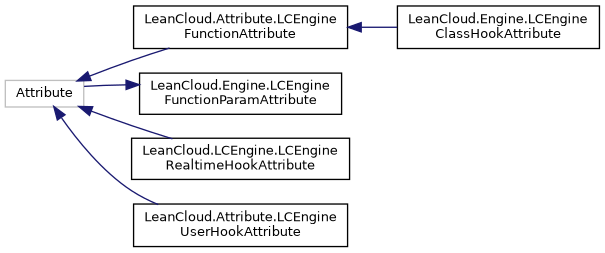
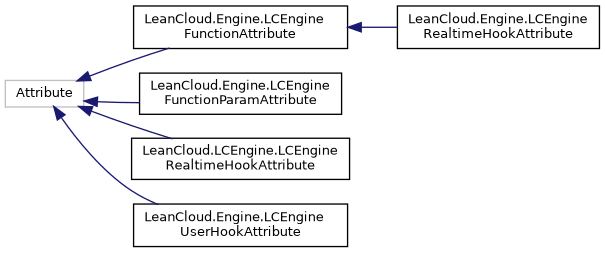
node "LeanCloud.Attribute.LCEngine FunctionAttribute": label "LeanCloud.Attribute.LCEngine FunctionAttribute" -> "LeanCloud.Engine.LCEngine FunctionAttribute"
node "LeanCloud.Engine.LCEngine ClassHookAttribute": label "LeanCloud.Engine.LCEngine ClassHookAttribute" -> "LeanCloud.Engine.LCEngine RealtimeHookAttribute"
edge "Attribute" -> "LeanCloud.Engine.LCEngine FunctionParamAttribute": reversed
node "LeanCloud.Attribute.LCEngine UserHookAttribute": label "LeanCloud.Attribute.LCEngine UserHookAttribute" -> "LeanCloud.Engine.LCEngine UserHookAttribute"
